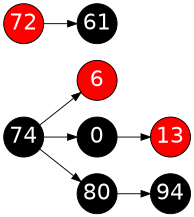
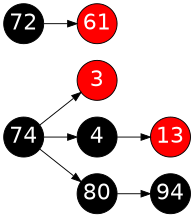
node "72": fillcolor red -> black
node "61": fillcolor black -> red
node "6": label "6" -> "3"
node "0": label "0" -> "4"
